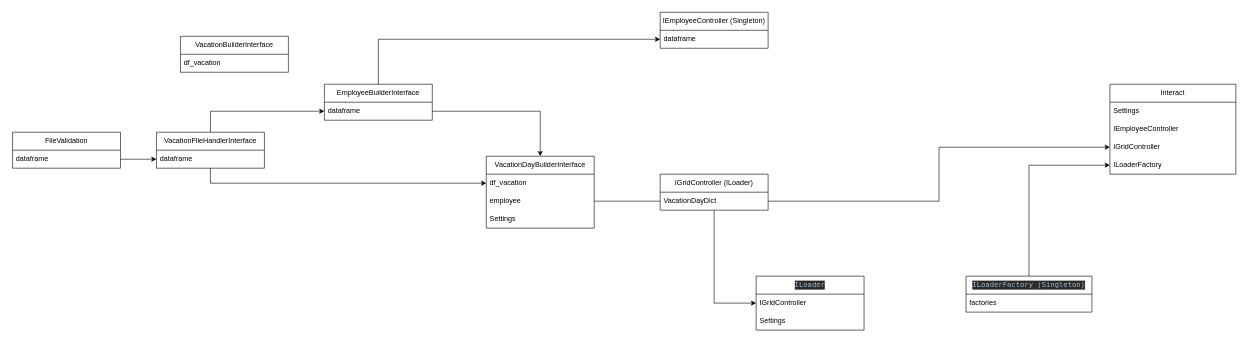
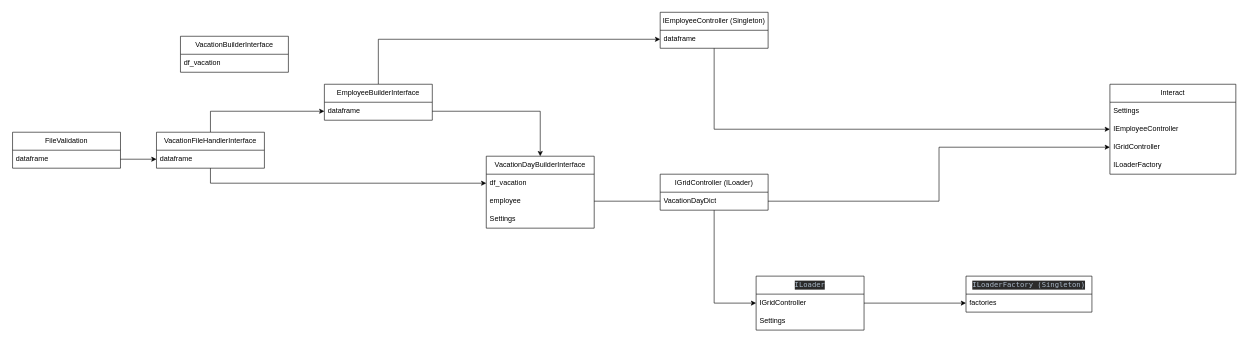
edge "IEmployeeController (Singleton)" -> "IEmployeeController": added
edge "ILoaderFactory (Singleton)" -> "ILoaderFactory": removed
edge "ILoader" -> "factories": added
